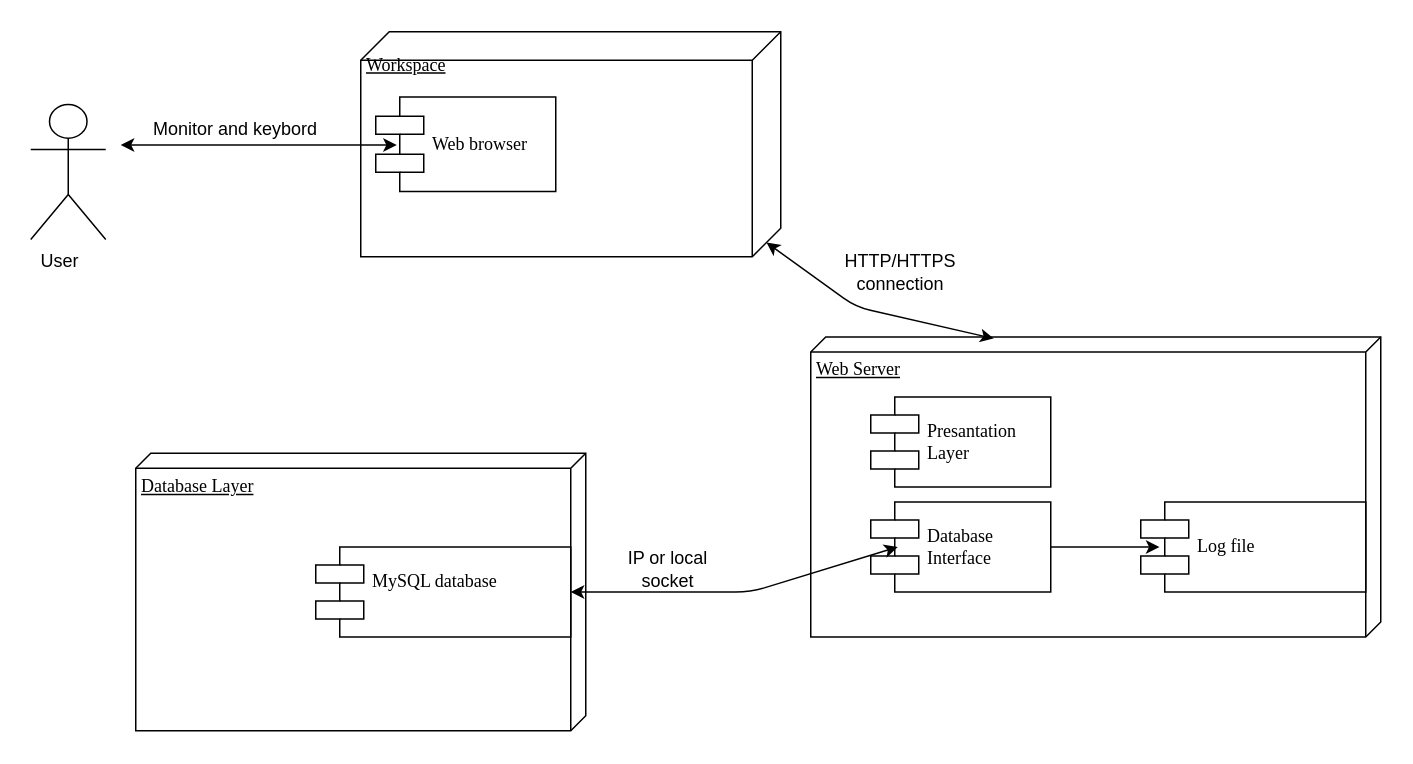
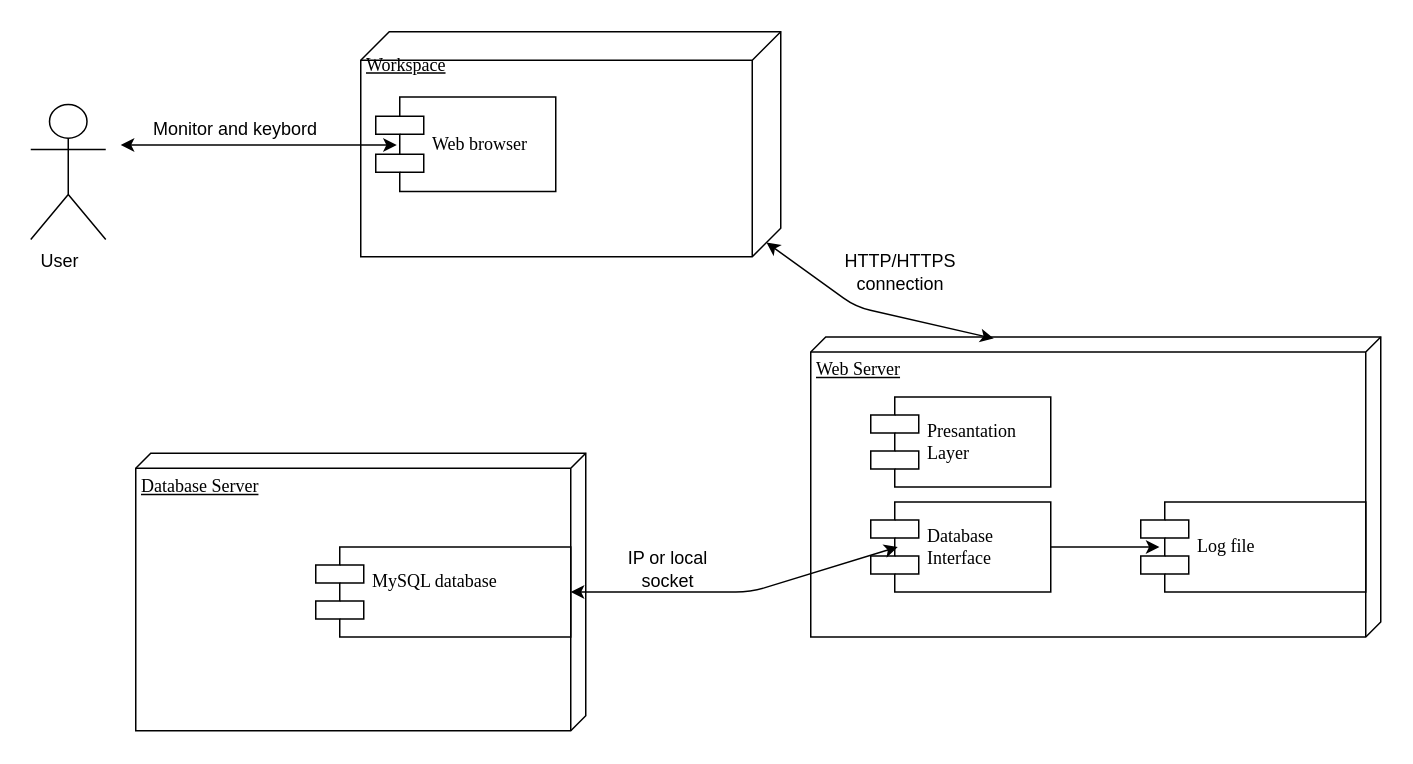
node "Database Layer": label "Database Layer" -> "Database Server"
